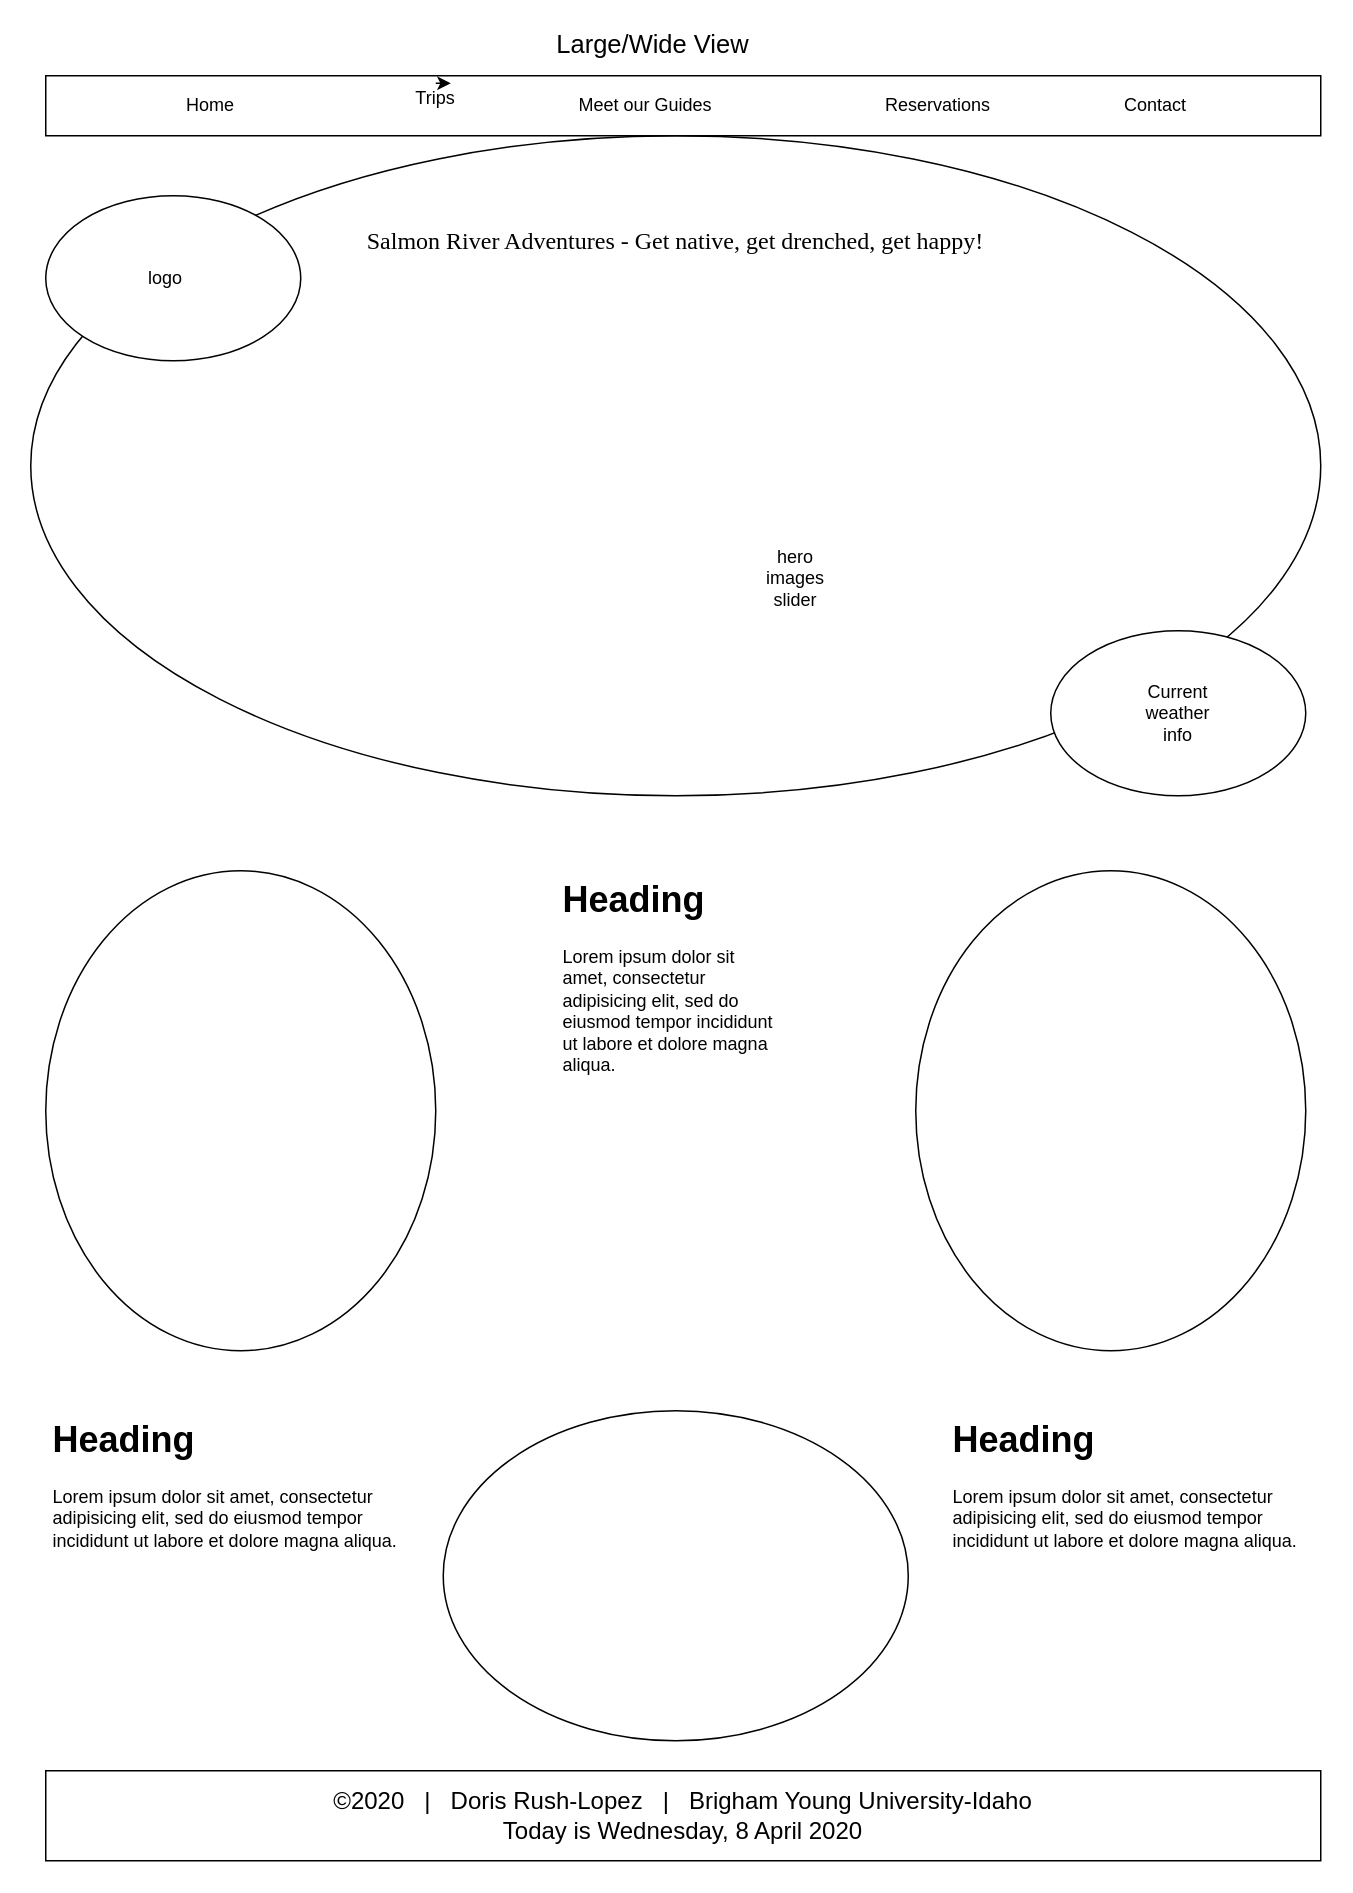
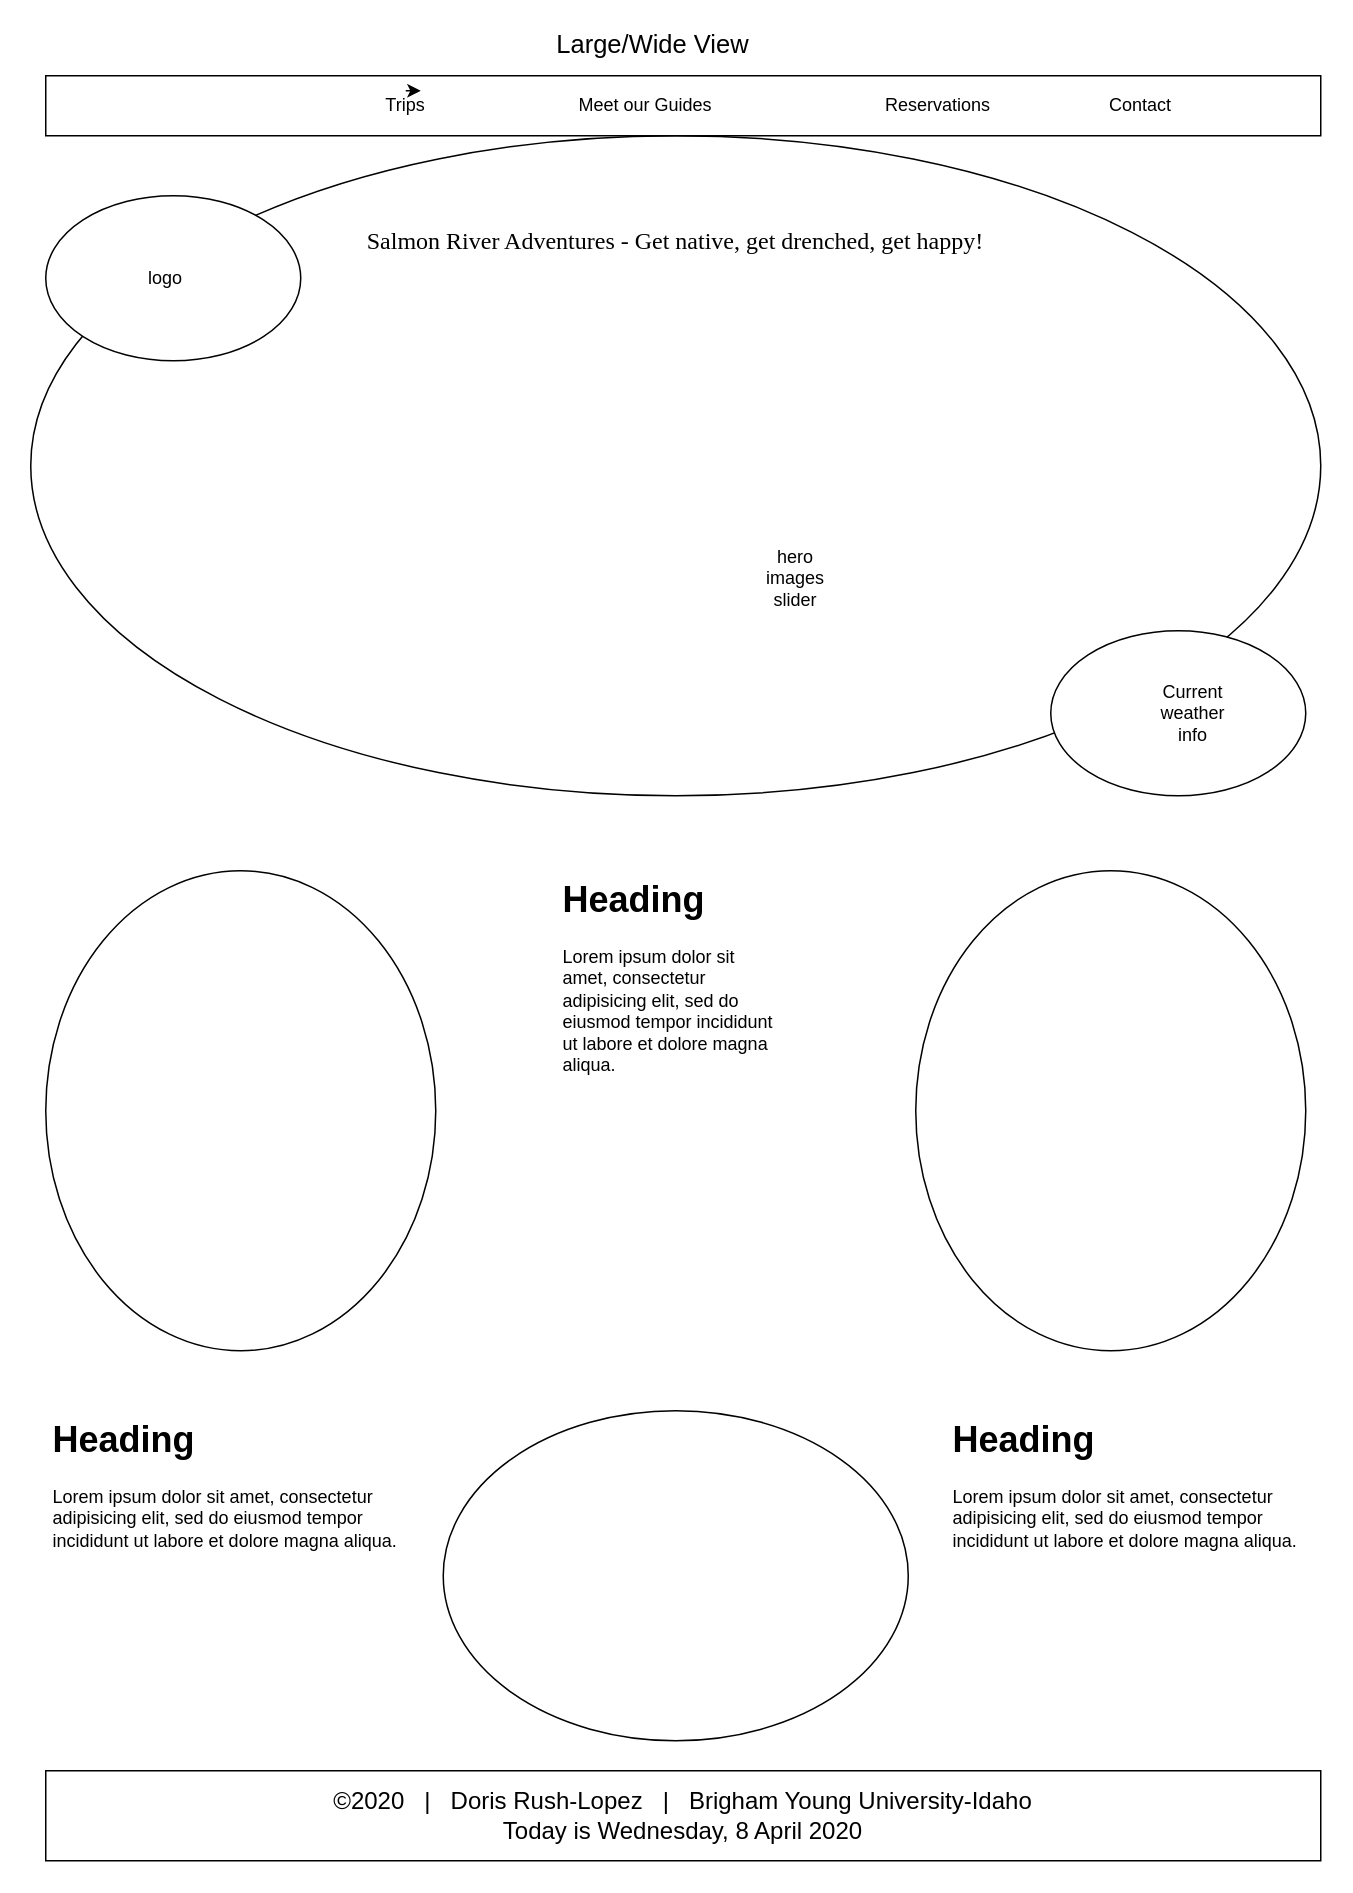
node "Trips": moved (436, 98) -> (406, 106)
node "Home": removed
node "Contact": moved (1156, 106) -> (1141, 106)
node "Current weather info": moved (1178, 713) -> (1193, 713)
